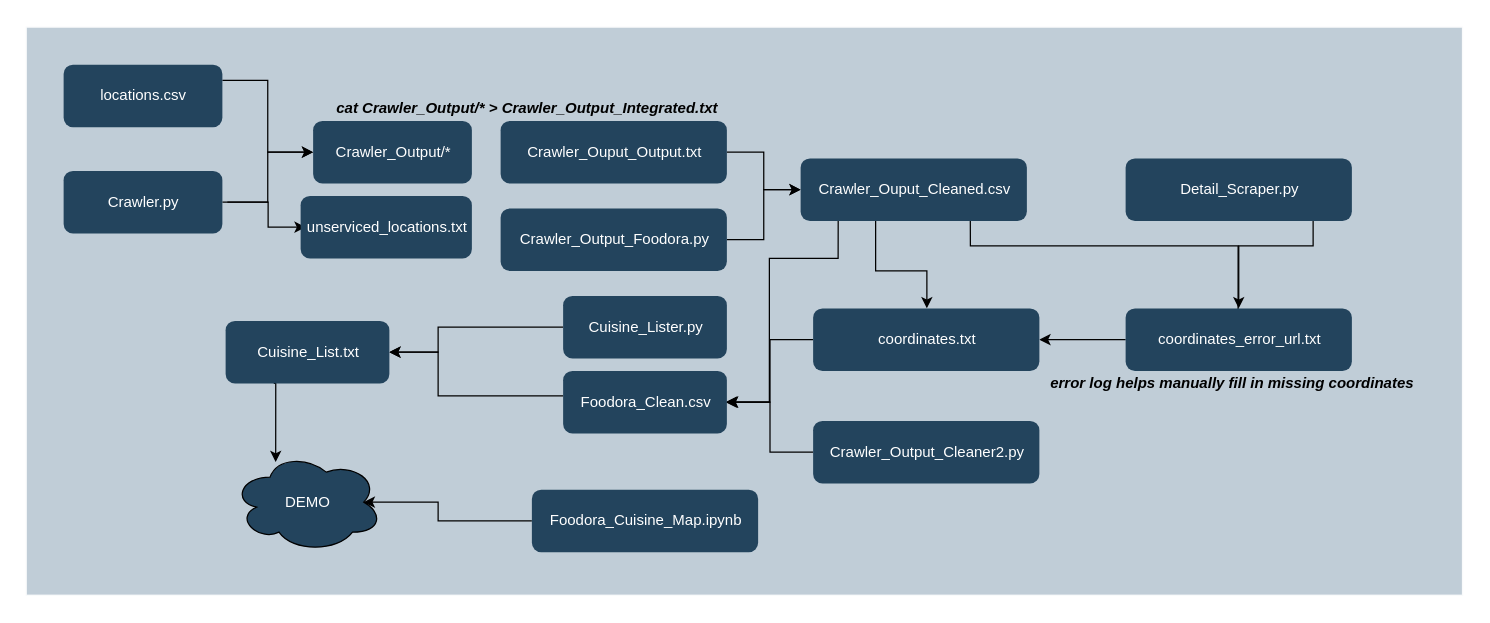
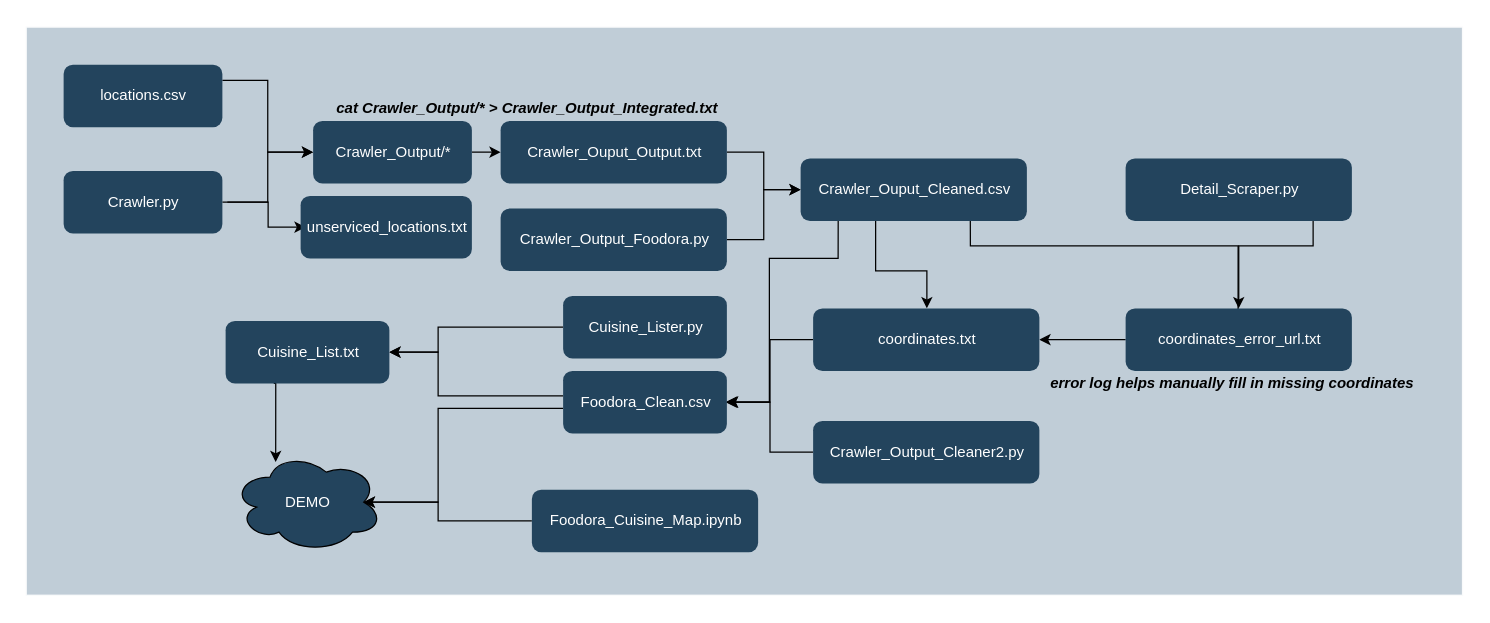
edge "Crawler_Output/*" -> "Crawler_Ouput_Output.txt": added
edge "Foodora_Clean.csv" -> "DEMO": added
